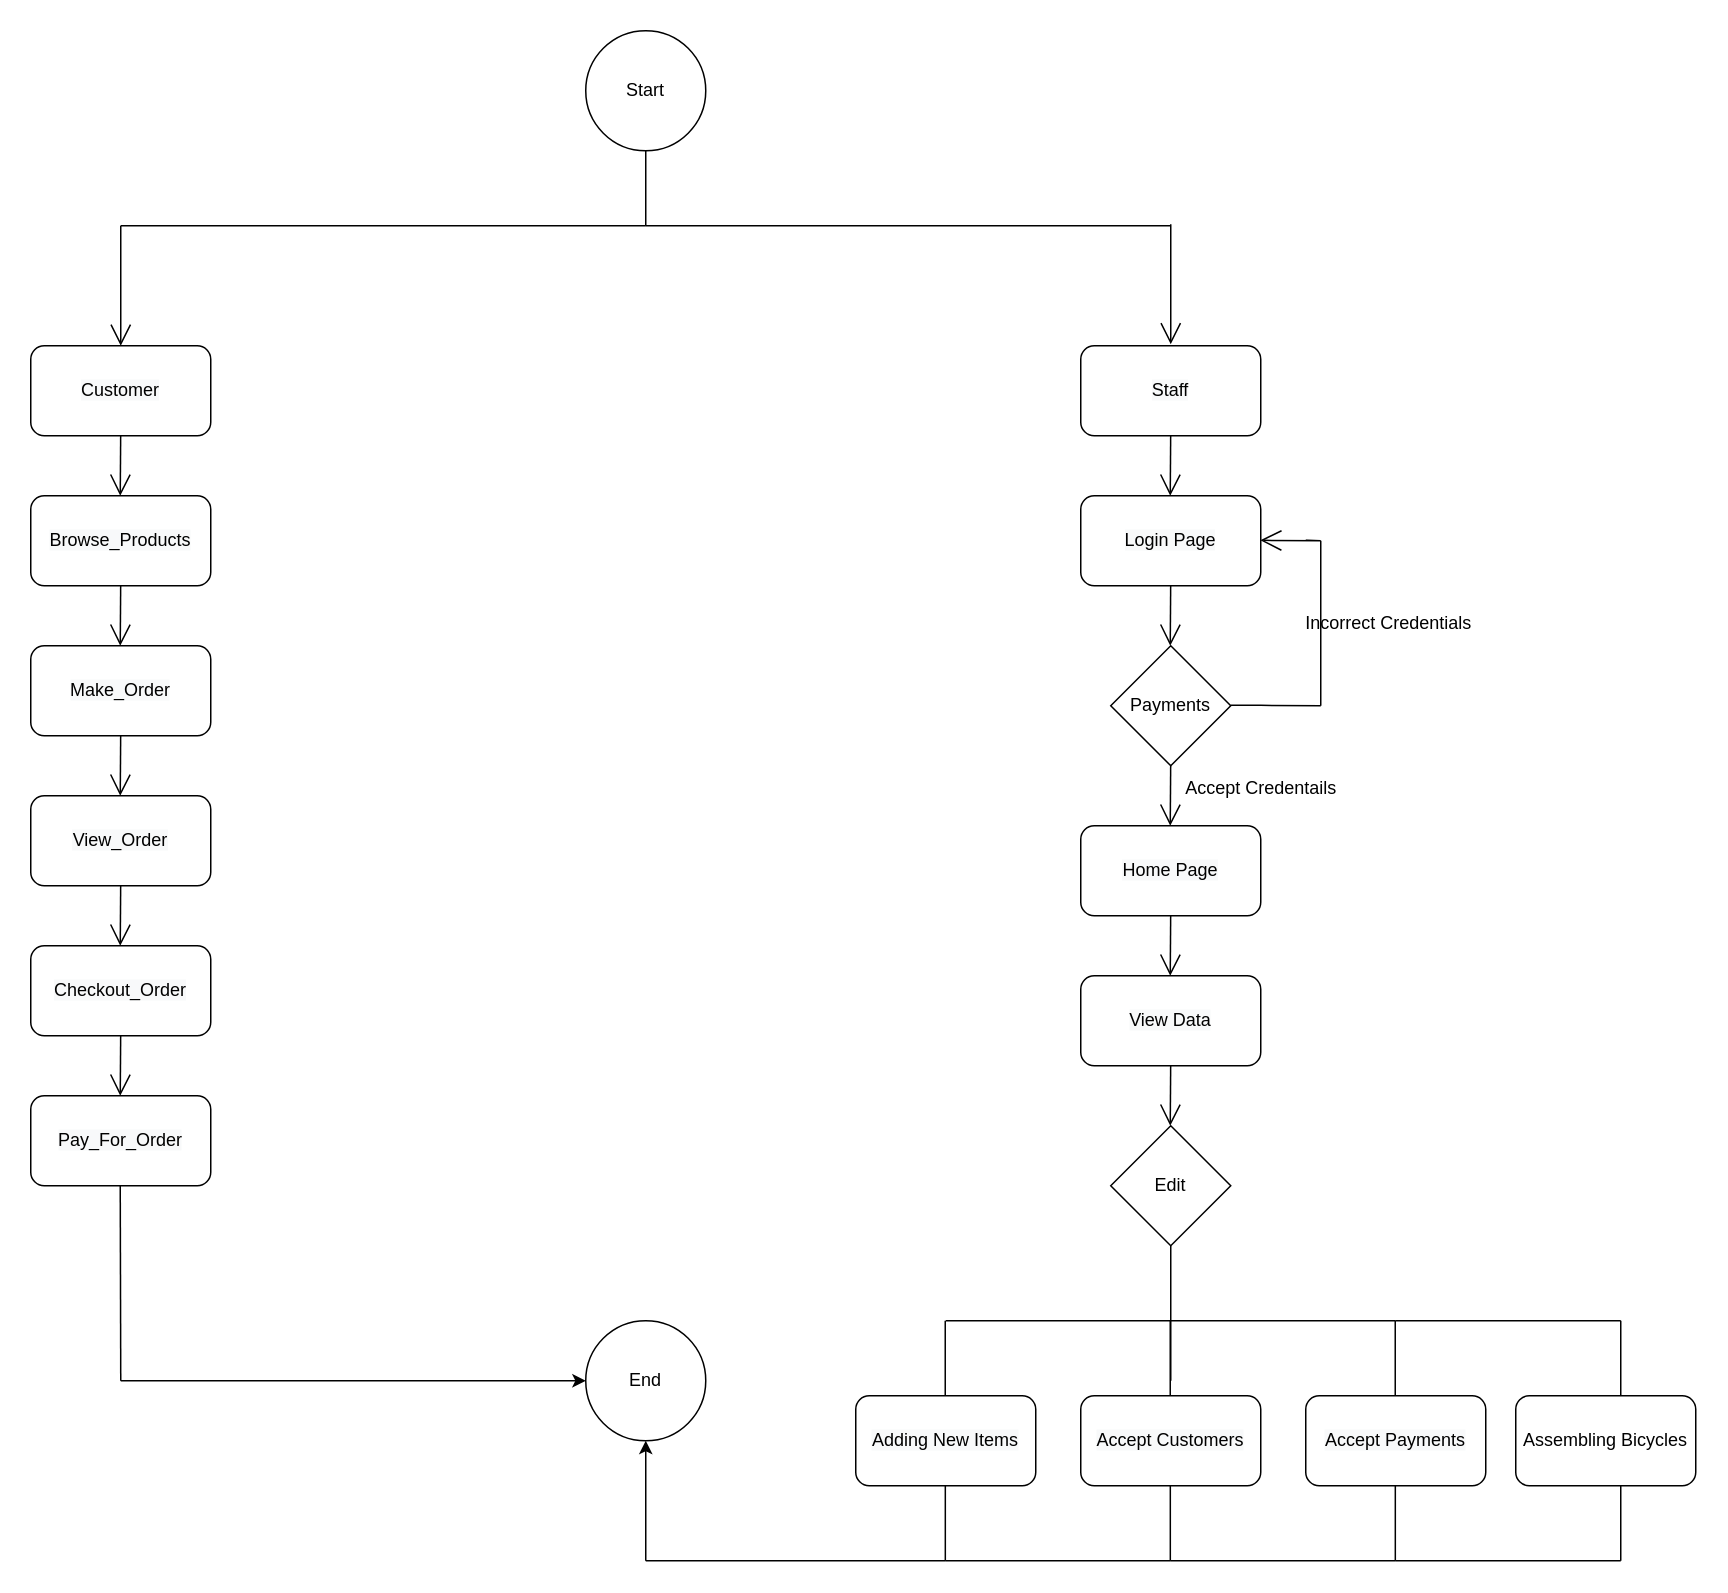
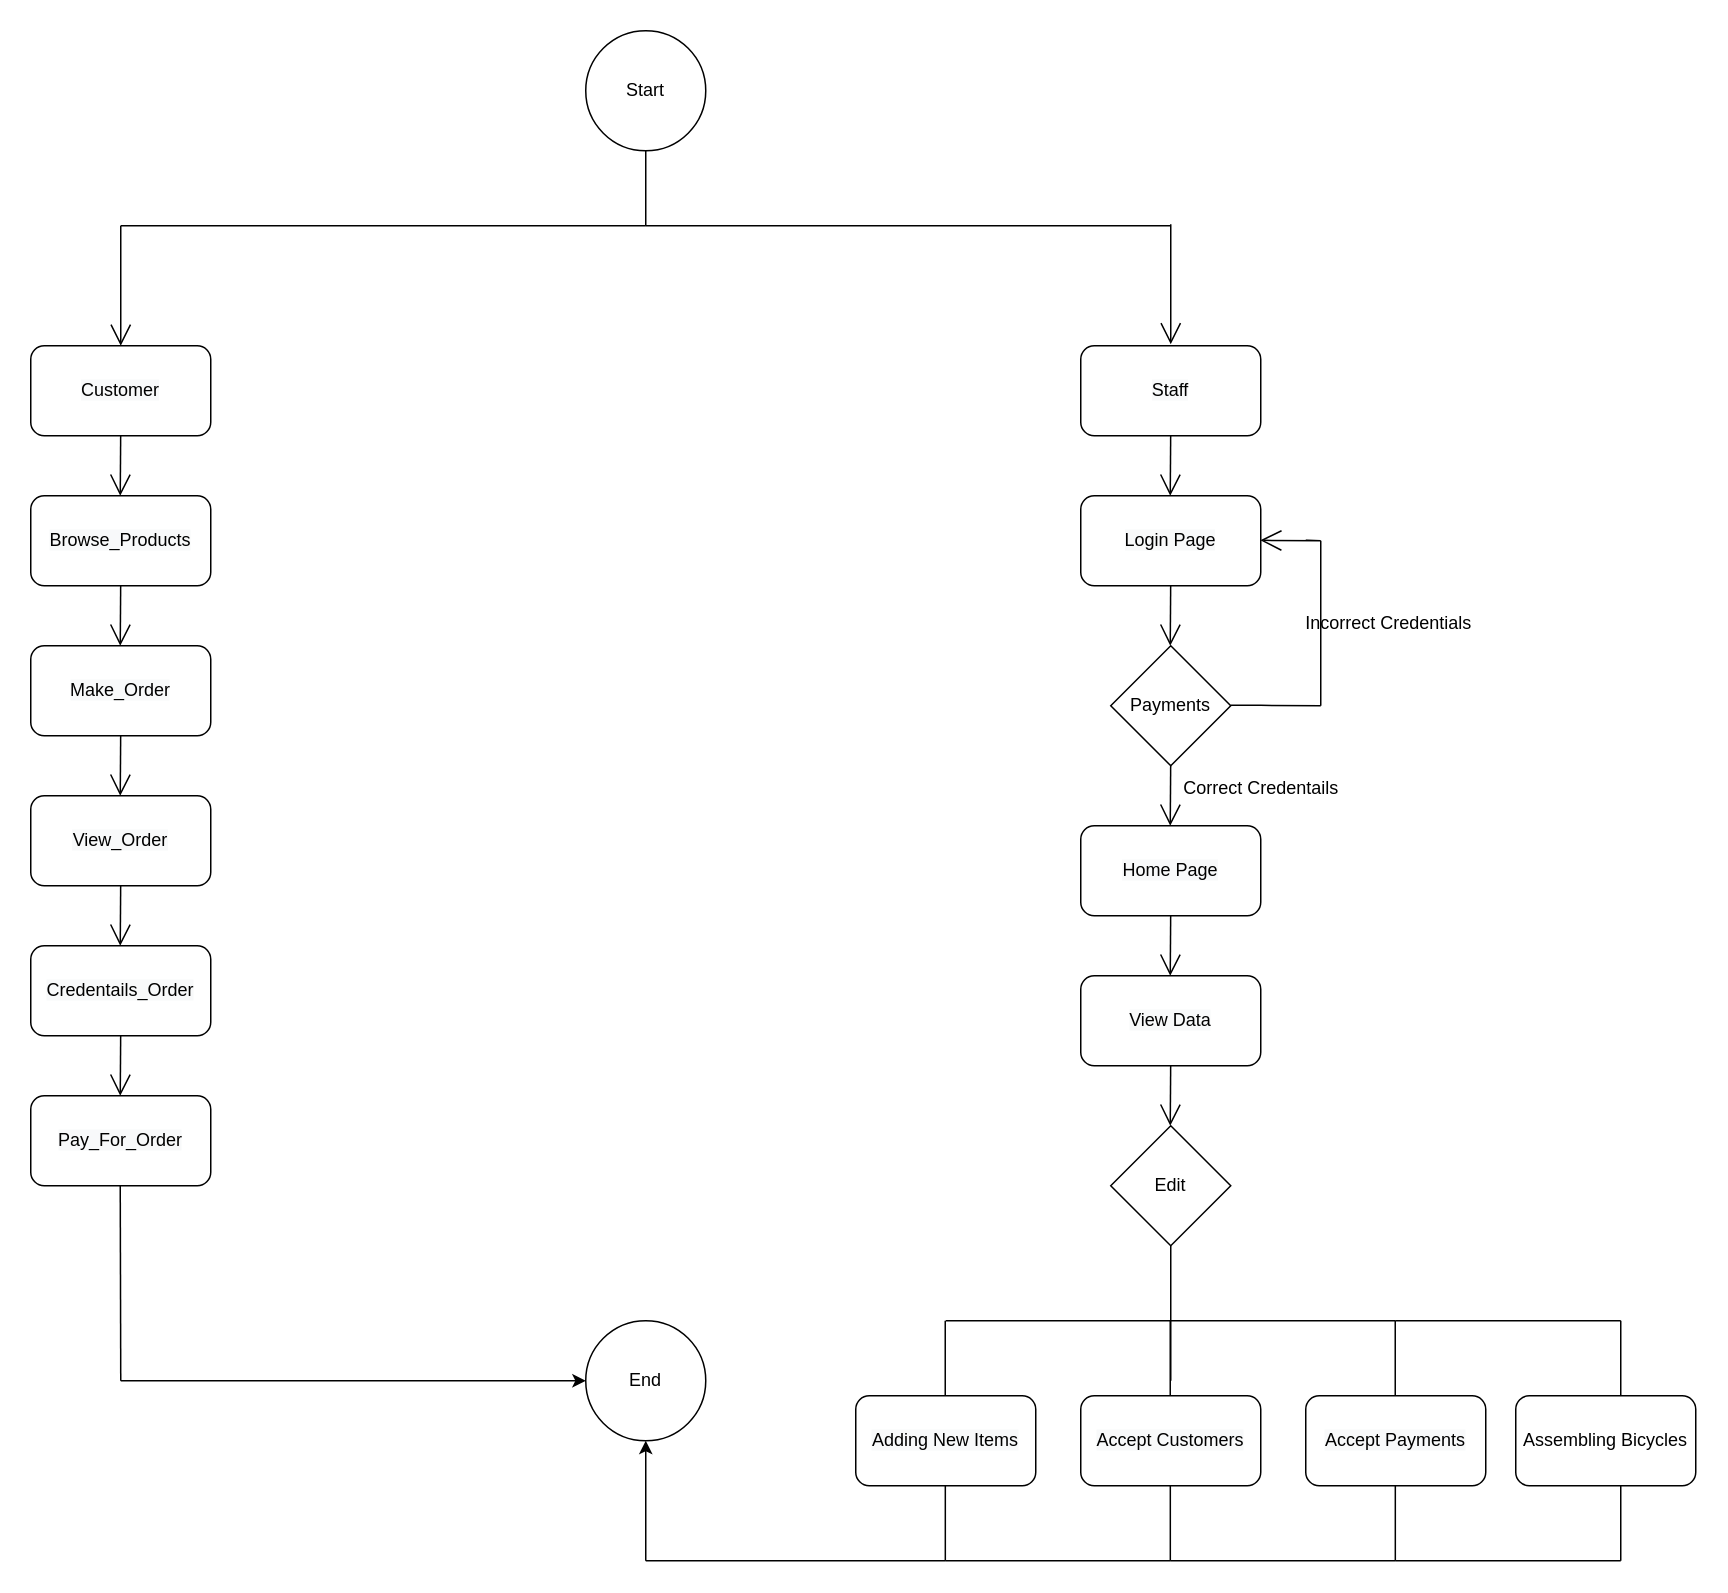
node "Accept Credentails": label "Accept Credentails" -> "Correct Credentails"
node "Checkout_Order": label "Checkout_Order" -> "Credentails_Order"
